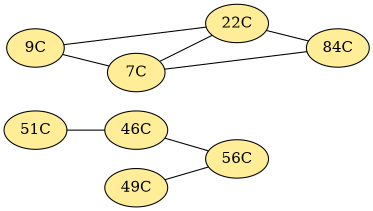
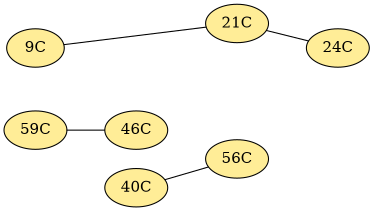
node "22C": label "22C" -> "21C"
node "84C": label "84C" -> "24C"
node "7C": removed
node "51C": label "51C" -> "59C"
edge "46C" -- "56C": removed
node "49C": label "49C" -> "40C"
